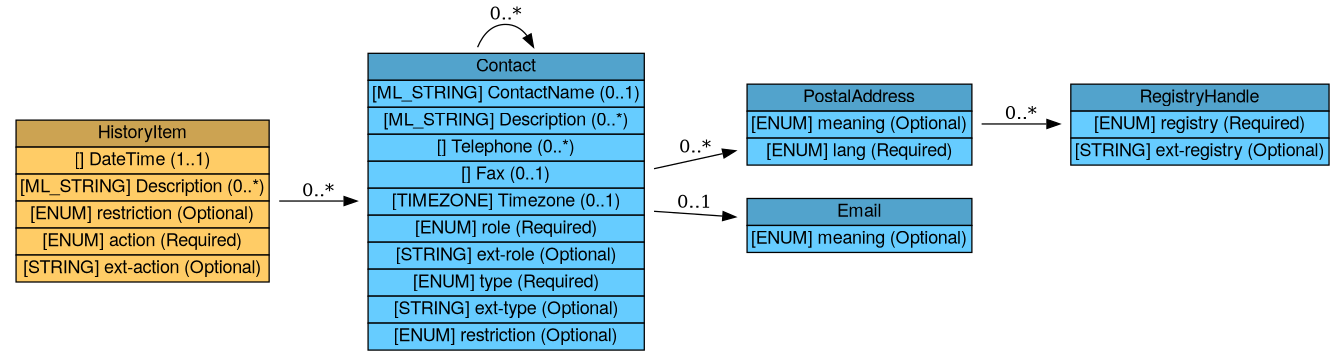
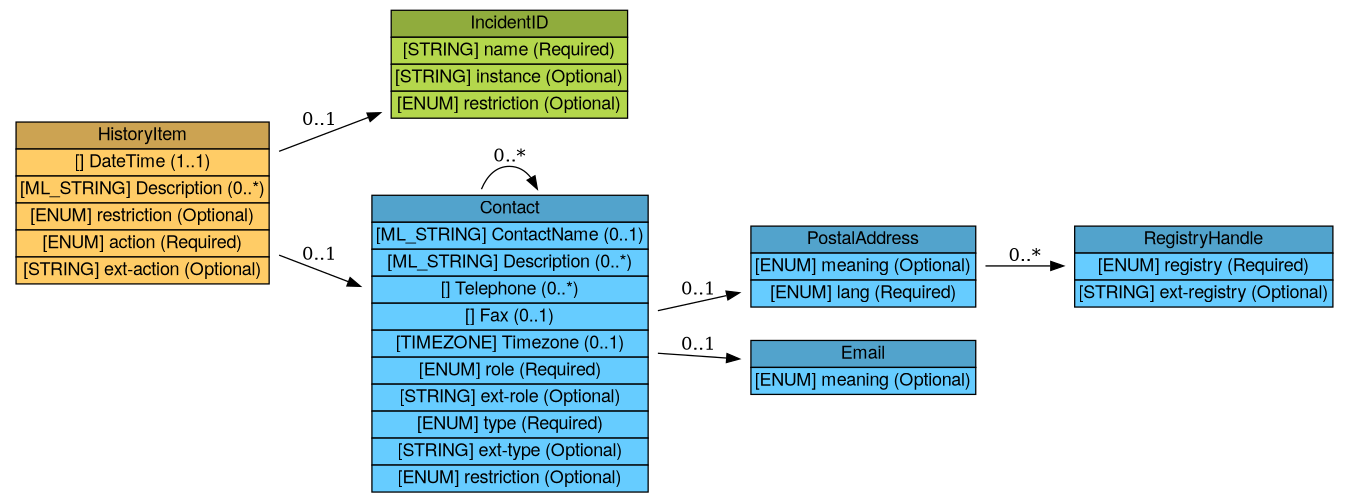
node "IncidentID": added
edge "Contact" -> "PostalAddress": label "0..*" -> "0..1"
edge "HistoryItem" -> "Contact": label "0..*" -> "0..1"
